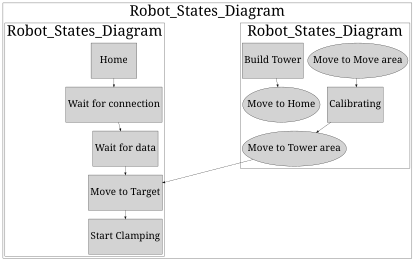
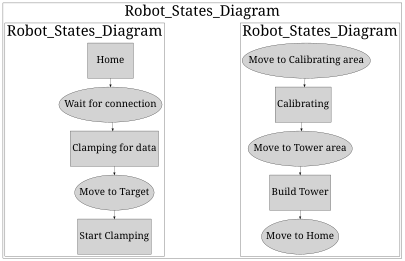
node "Move to Move area": label "Move to Move area" -> "Move to Calibrating area"
node "Wait for connection": shape box -> ellipse
node "Wait for data": label "Wait for data" -> "Clamping for data"
edge "Move to Tower area" -> "Move to Target": now "Move to Tower area" -> "Build Tower"
node "Move to Target": shape box -> ellipse
